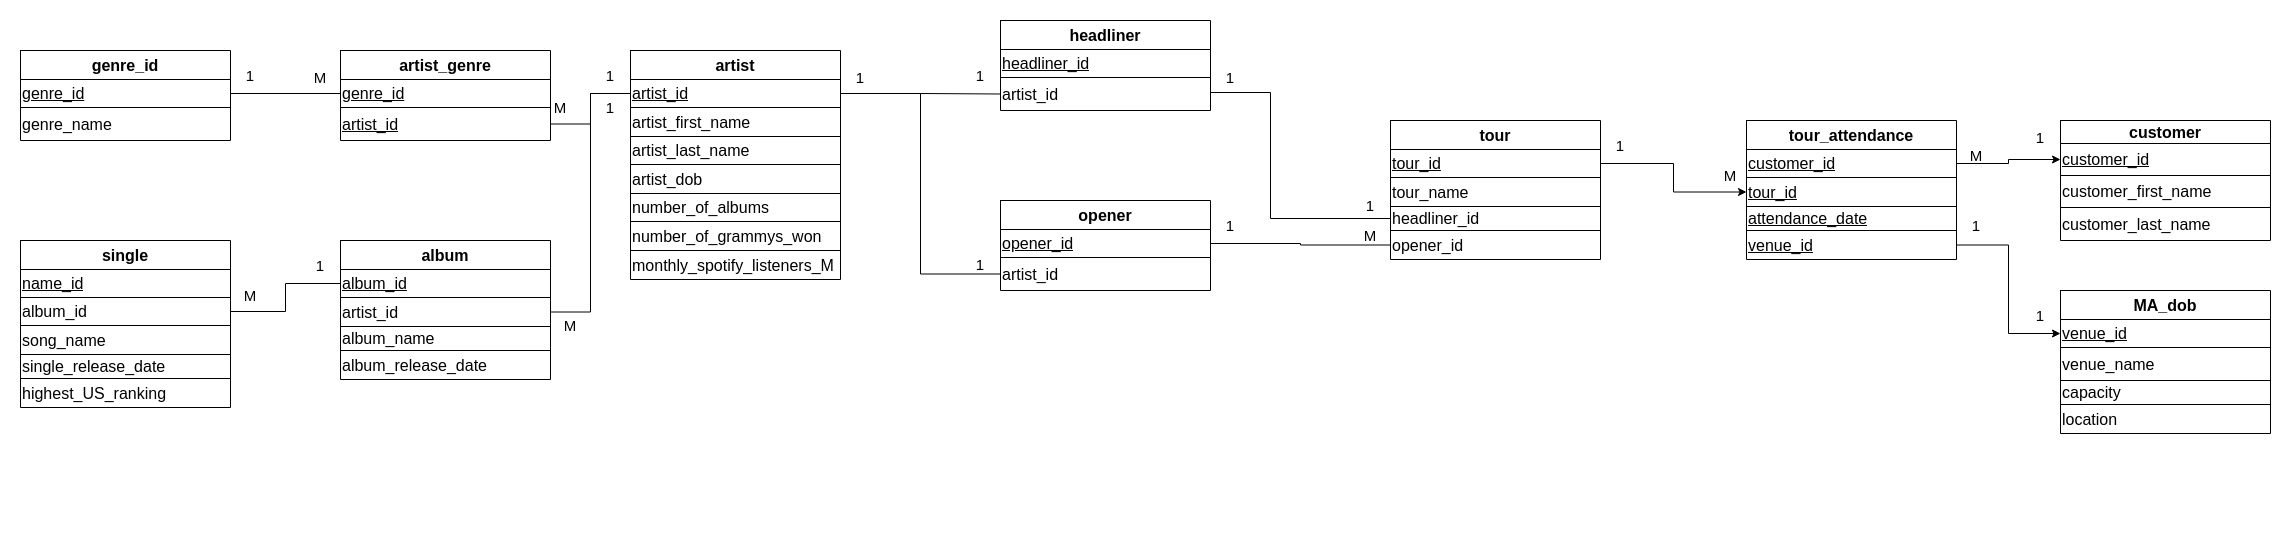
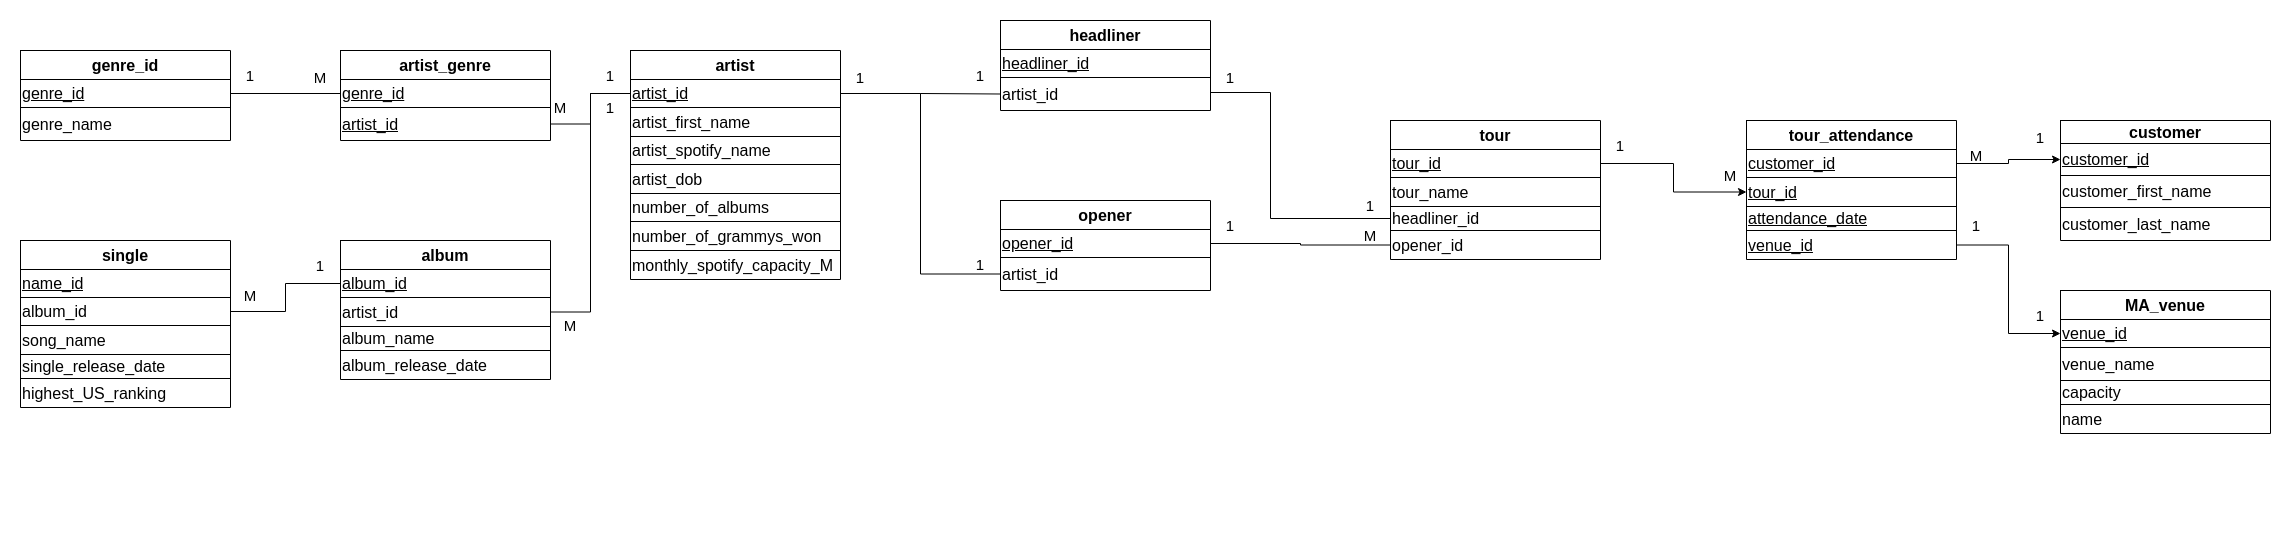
node "artist_last_name": label "artist_last_name" -> "artist_spotify_name"
node "monthly_spotify_listeners_M": label "monthly_spotify_listeners_M" -> "monthly_spotify_capacity_M"
node "MA_dob": label "MA_dob" -> "MA_venue"
node "location": label "location" -> "name"
